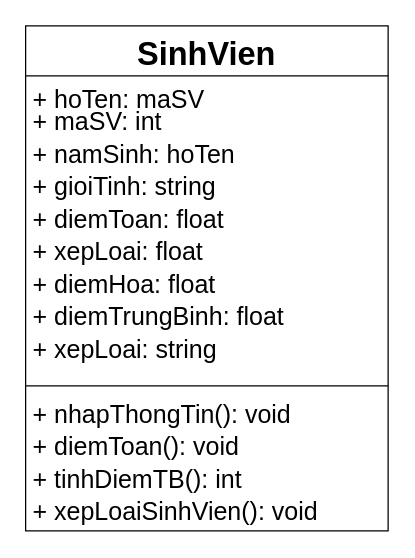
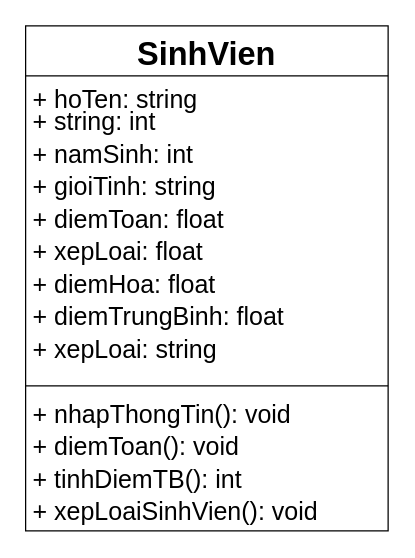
node "+ hoTen: maSV": label "+ hoTen: maSV" -> "+ hoTen: string"
node "+ maSV: int": label "+ maSV: int" -> "+ string: int"
node "+ namSinh: hoTen": label "+ namSinh: hoTen" -> "+ namSinh: int"
